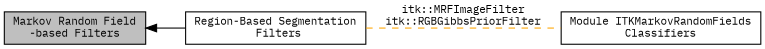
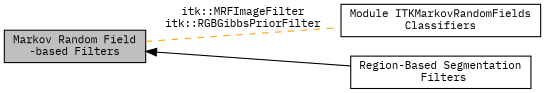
edge "Region-Based Segmentation Filters" -- "Module ITKMarkovRandomFields Classifiers": now "Markov Random Field -based Filters" -- "Module ITKMarkovRandomFields Classifiers"
